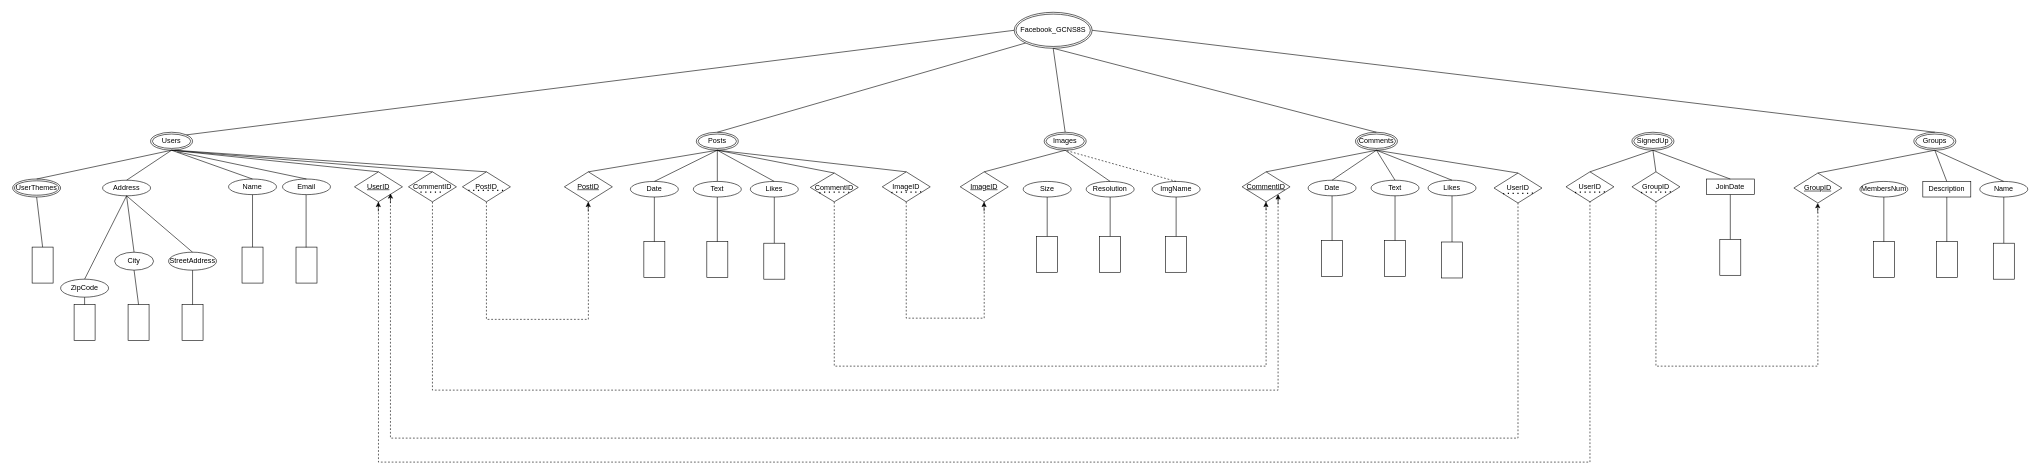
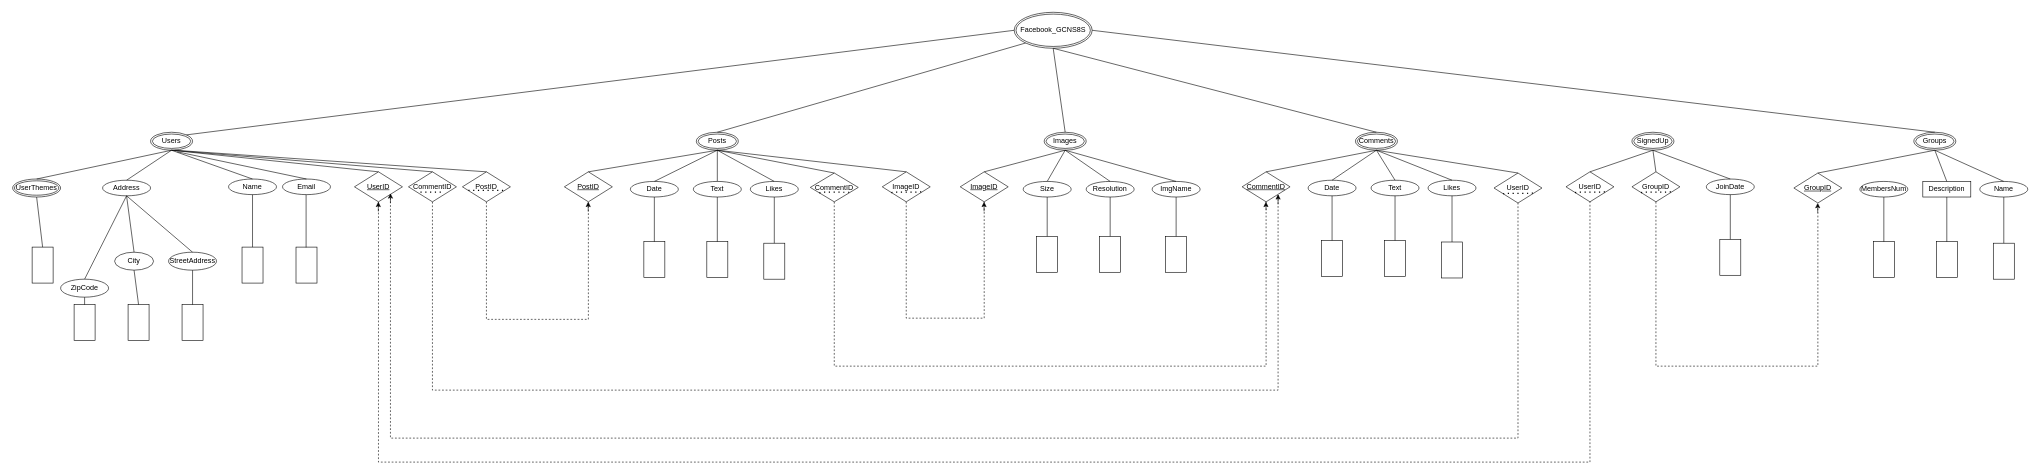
edge "Images" -- "Size": added
edge "Images" -- "ImgName": style dashed -> solid
node "JoinDate": shape rectangle -> ellipse
